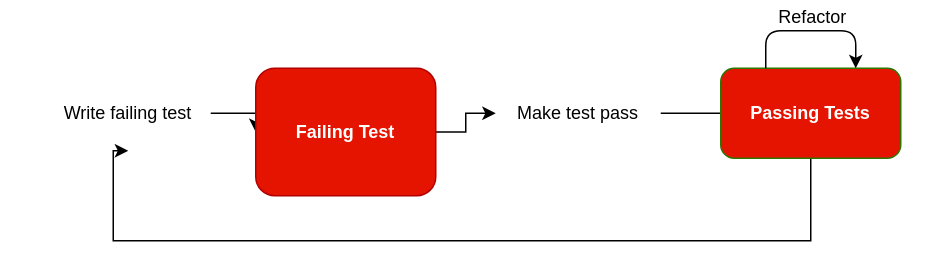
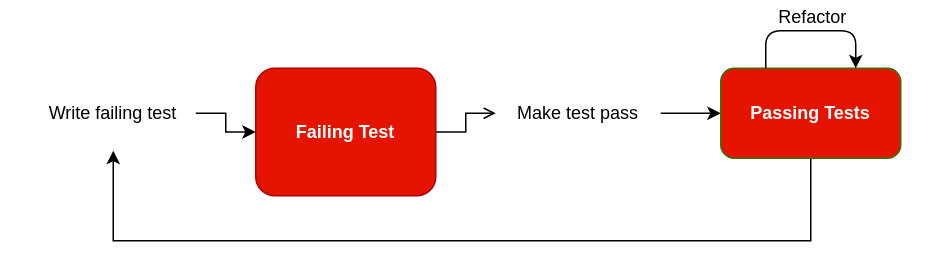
node "Write failing test": moved (128, 113) -> (113, 113)
edge "Failing Test" -> "Make test pass": arrowhead classic -> open
edge "Make test pass" -- "Passing Tests": arrowhead none -> classic
